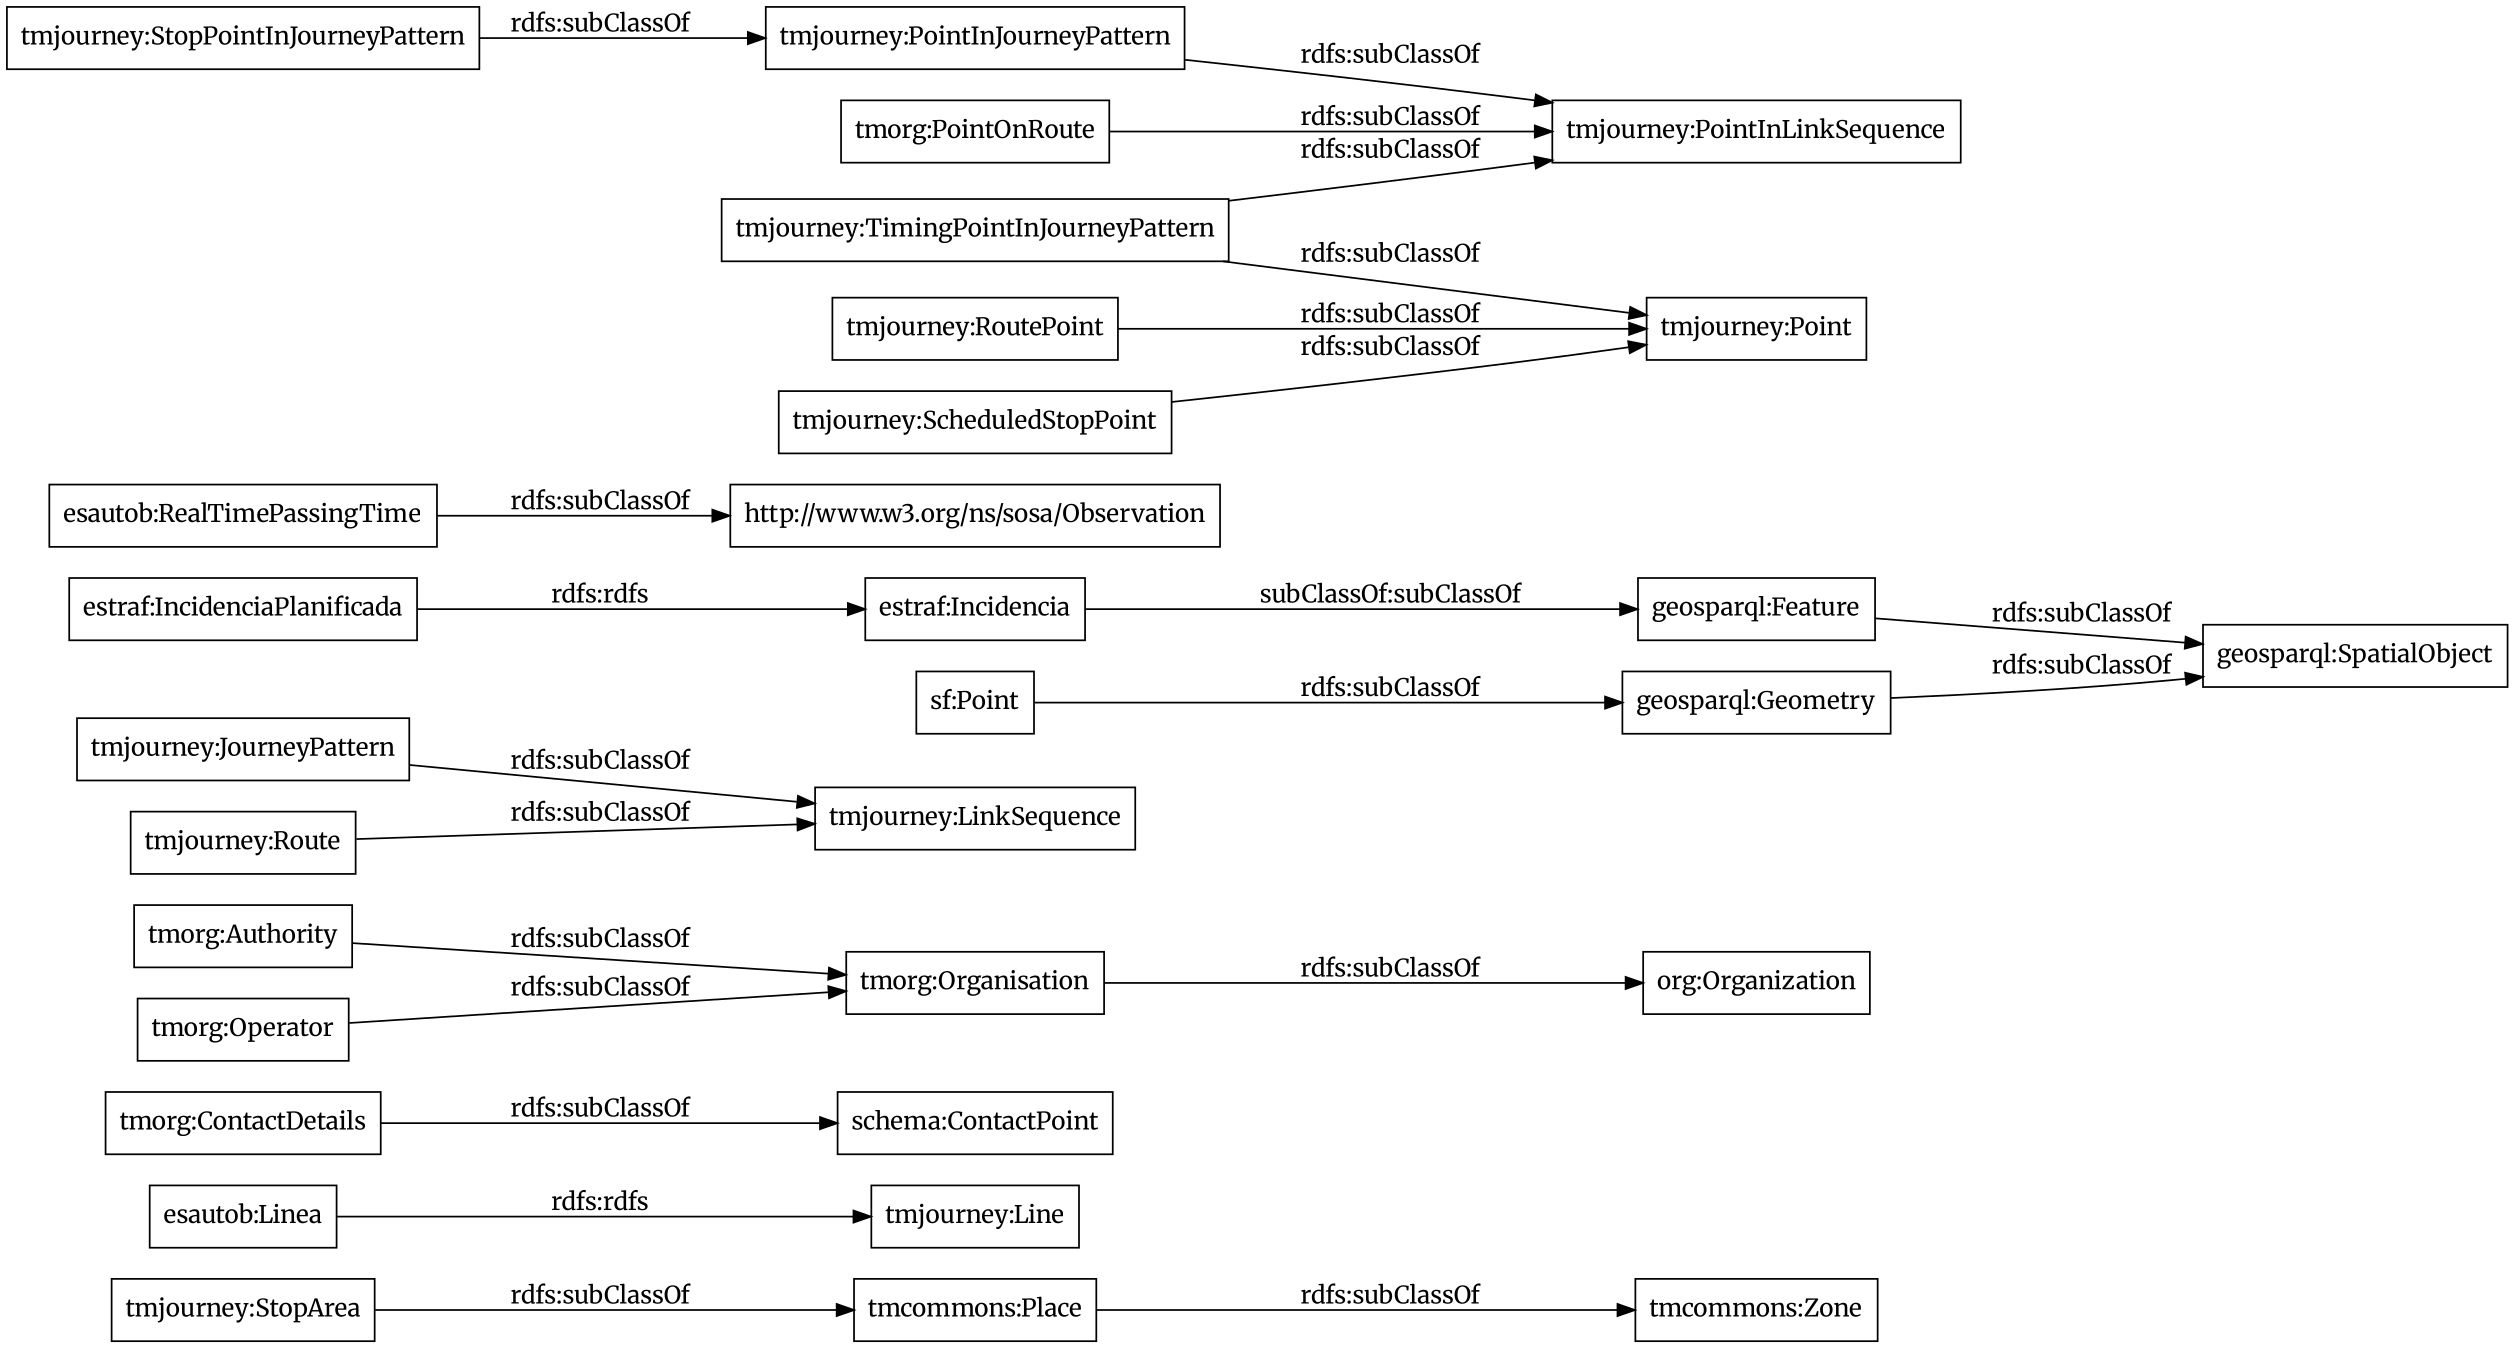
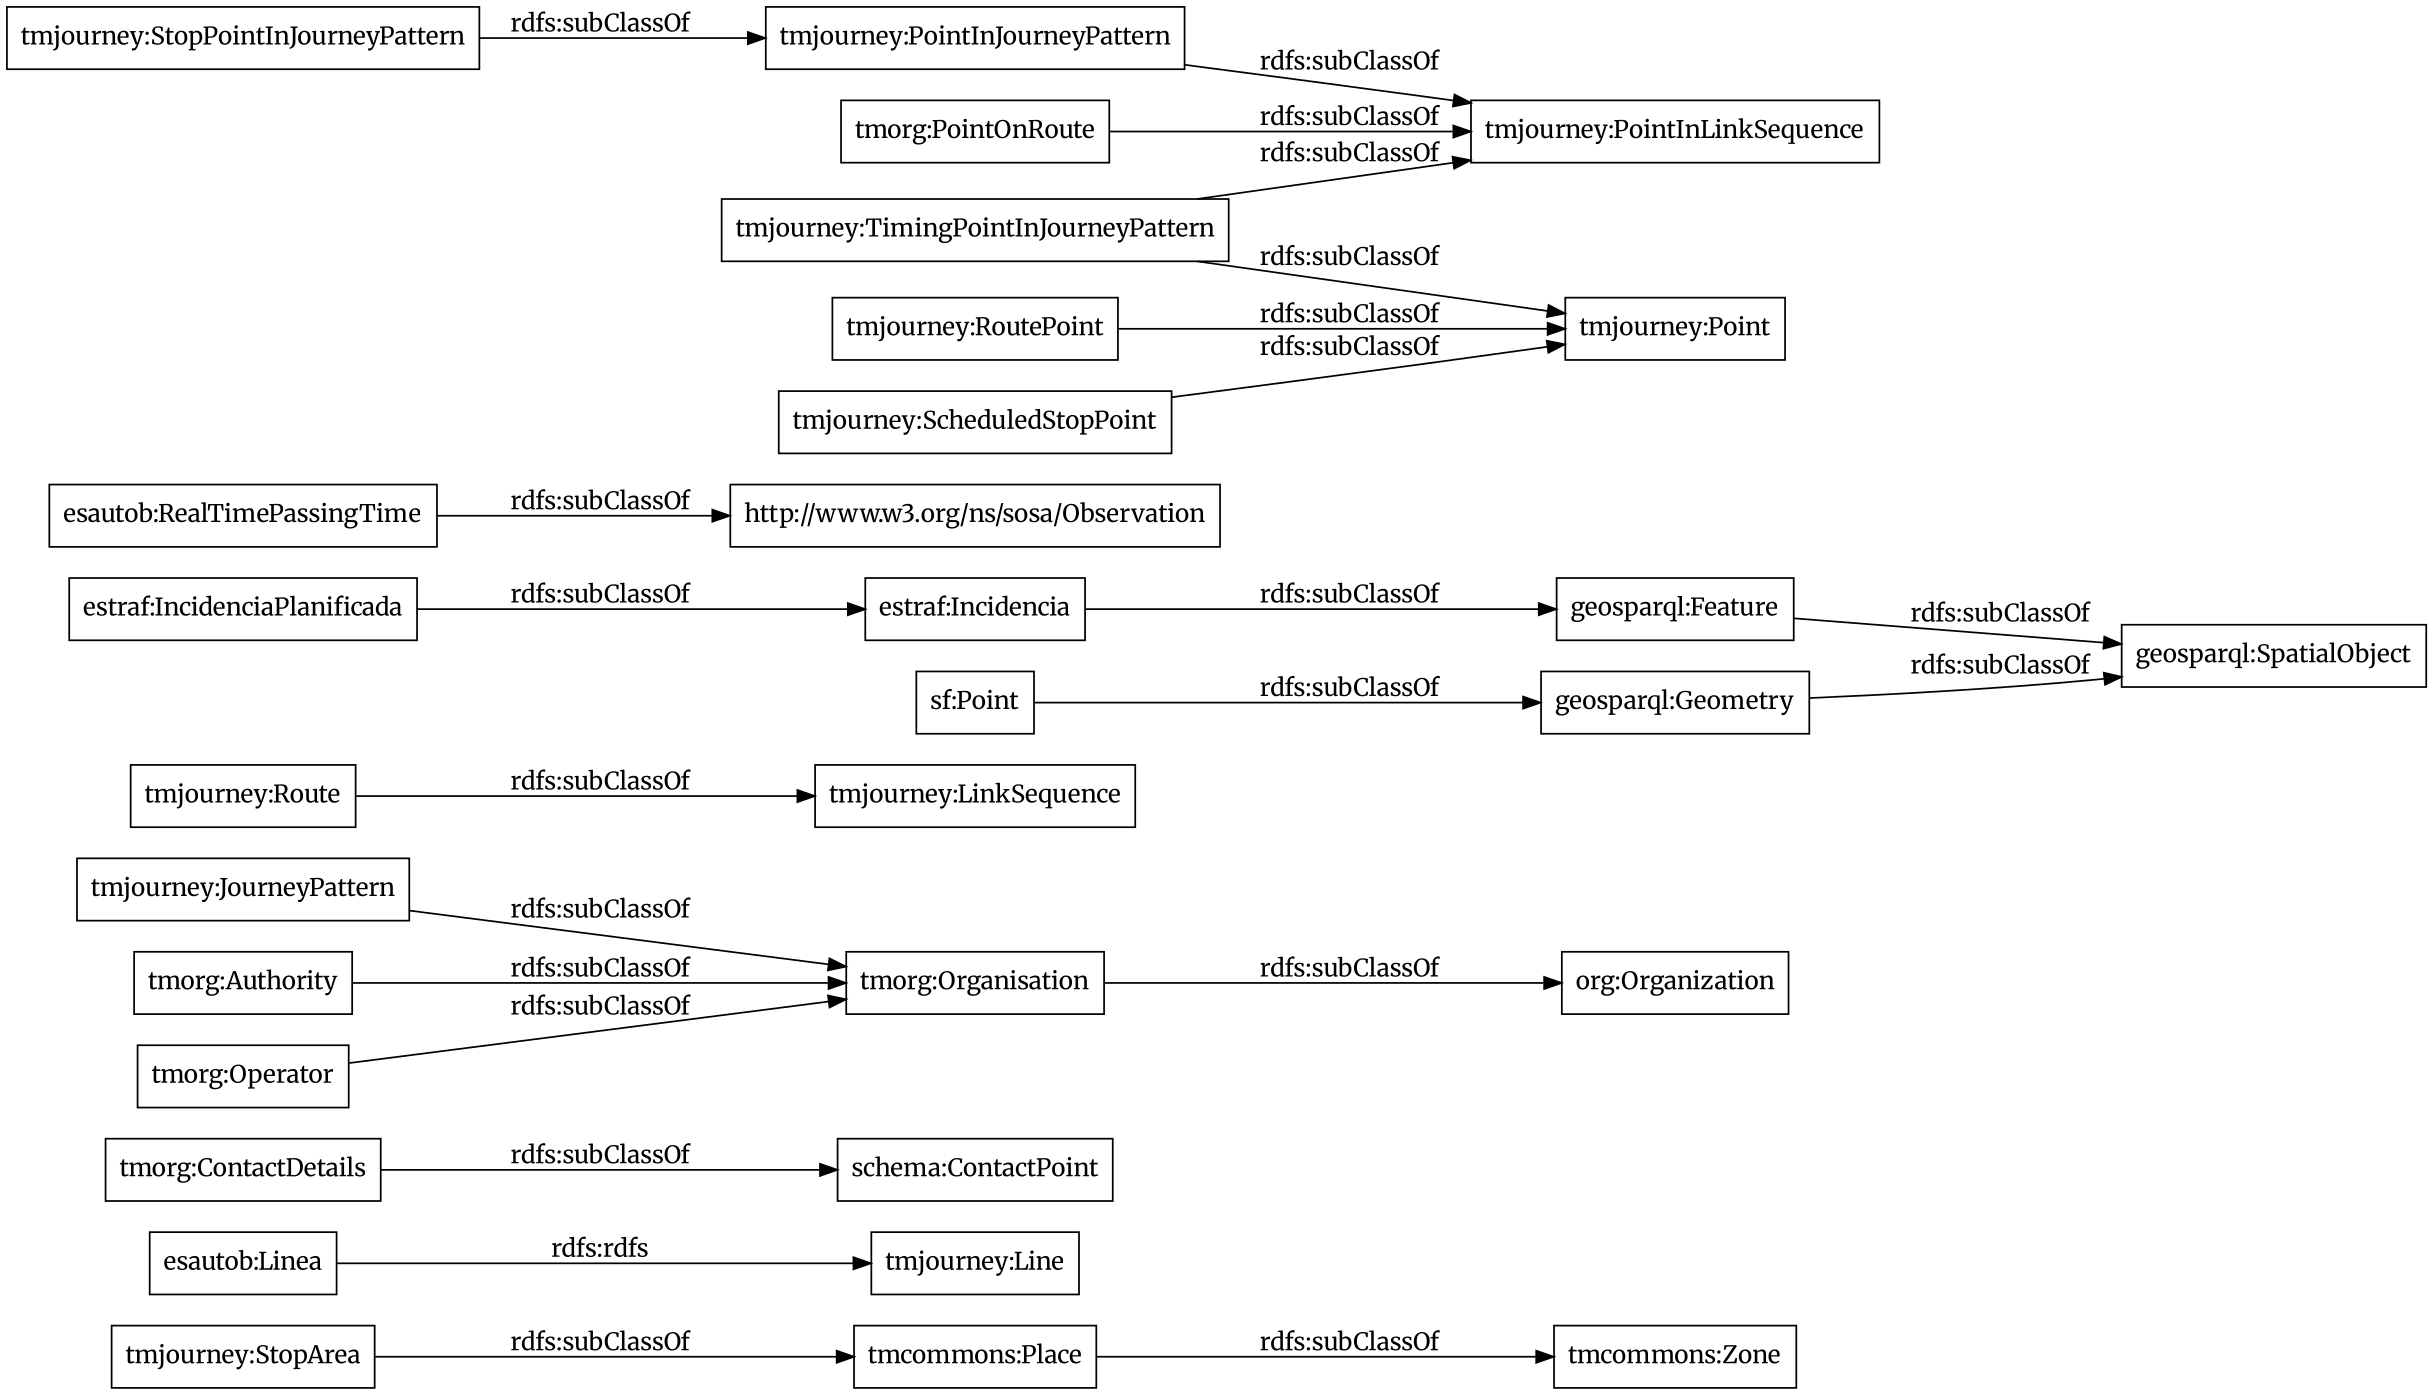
edge "estraf:IncidenciaPlanificada" -> "estraf:Incidencia": label "rdfs:rdfs" -> "rdfs:subClassOf"
edge "estraf:Incidencia" -> "geosparql:Feature": label "subClassOf:subClassOf" -> "rdfs:subClassOf"
edge "tmjourney:JourneyPattern" -> "tmjourney:LinkSequence": now "tmjourney:JourneyPattern" -> "tmorg:Organisation"
